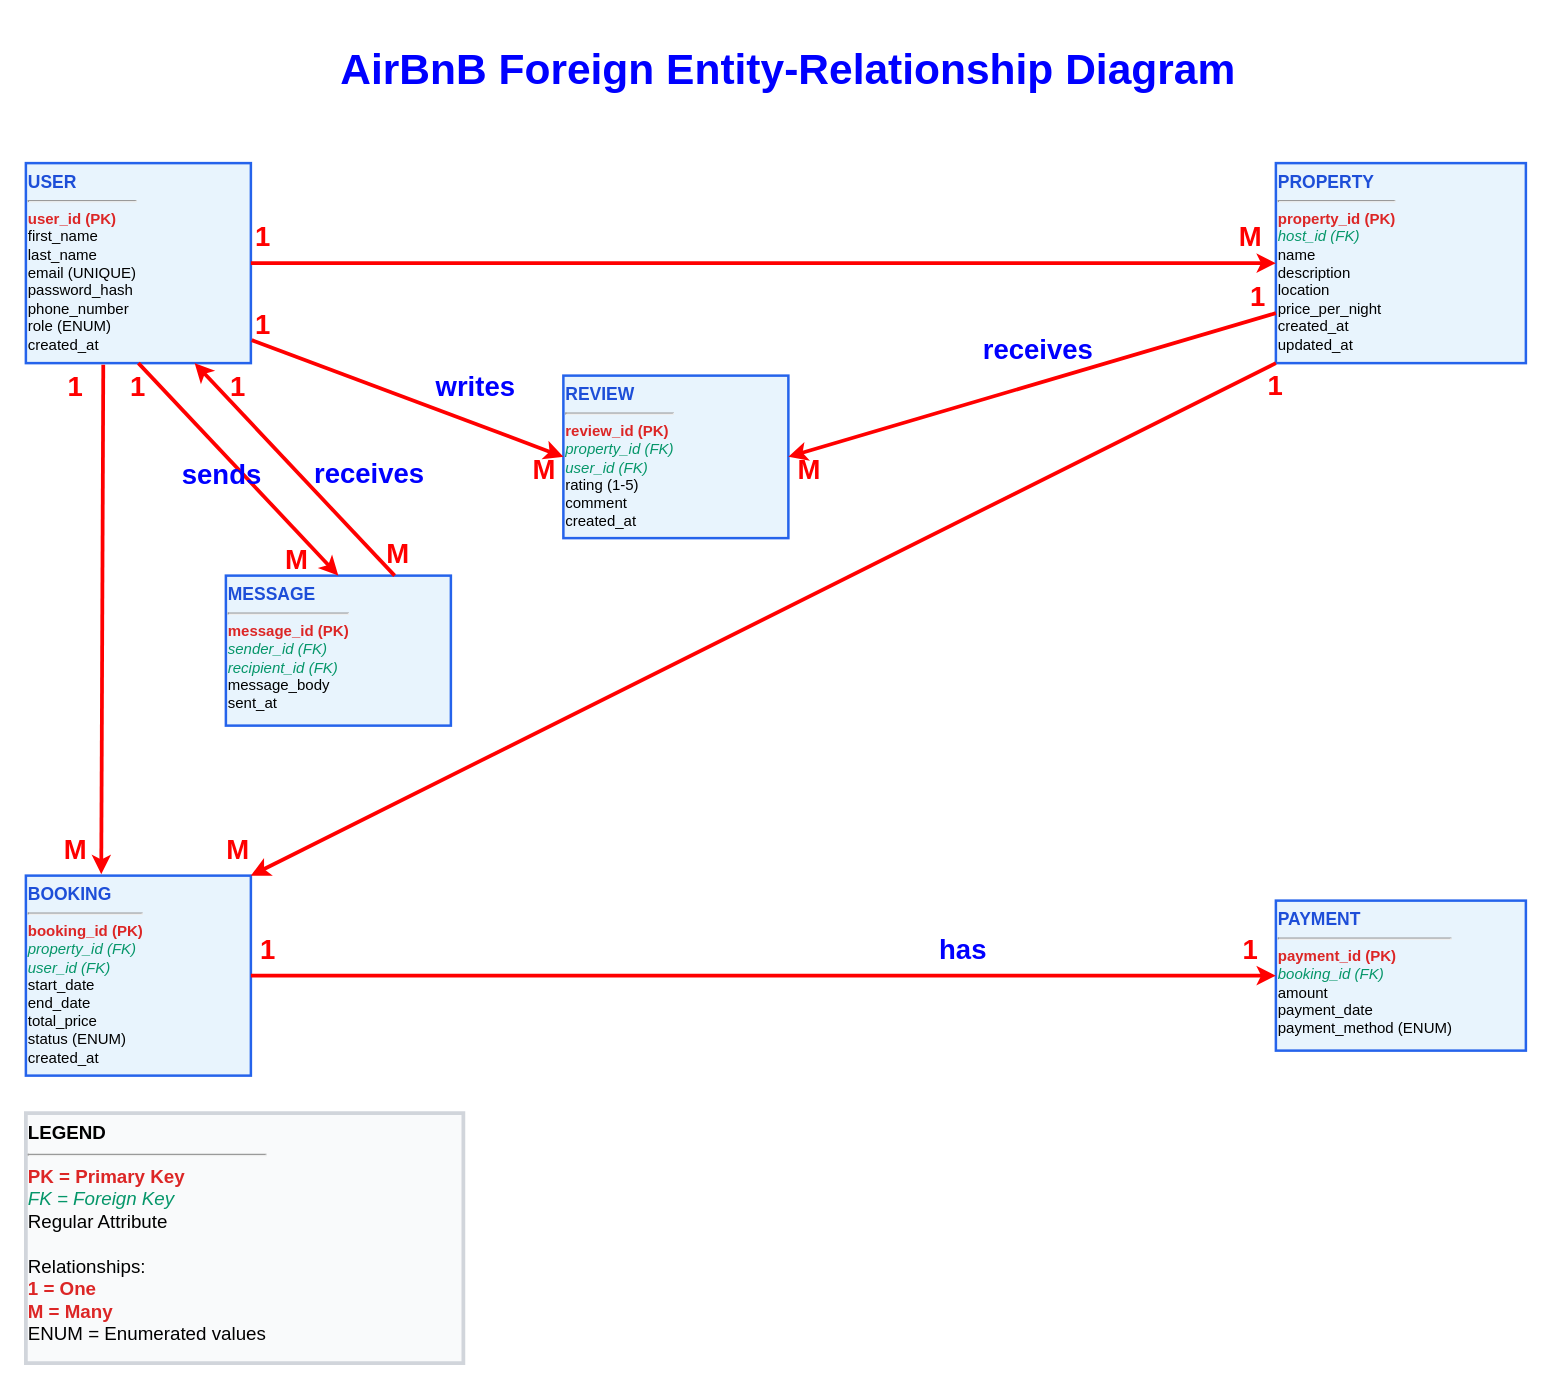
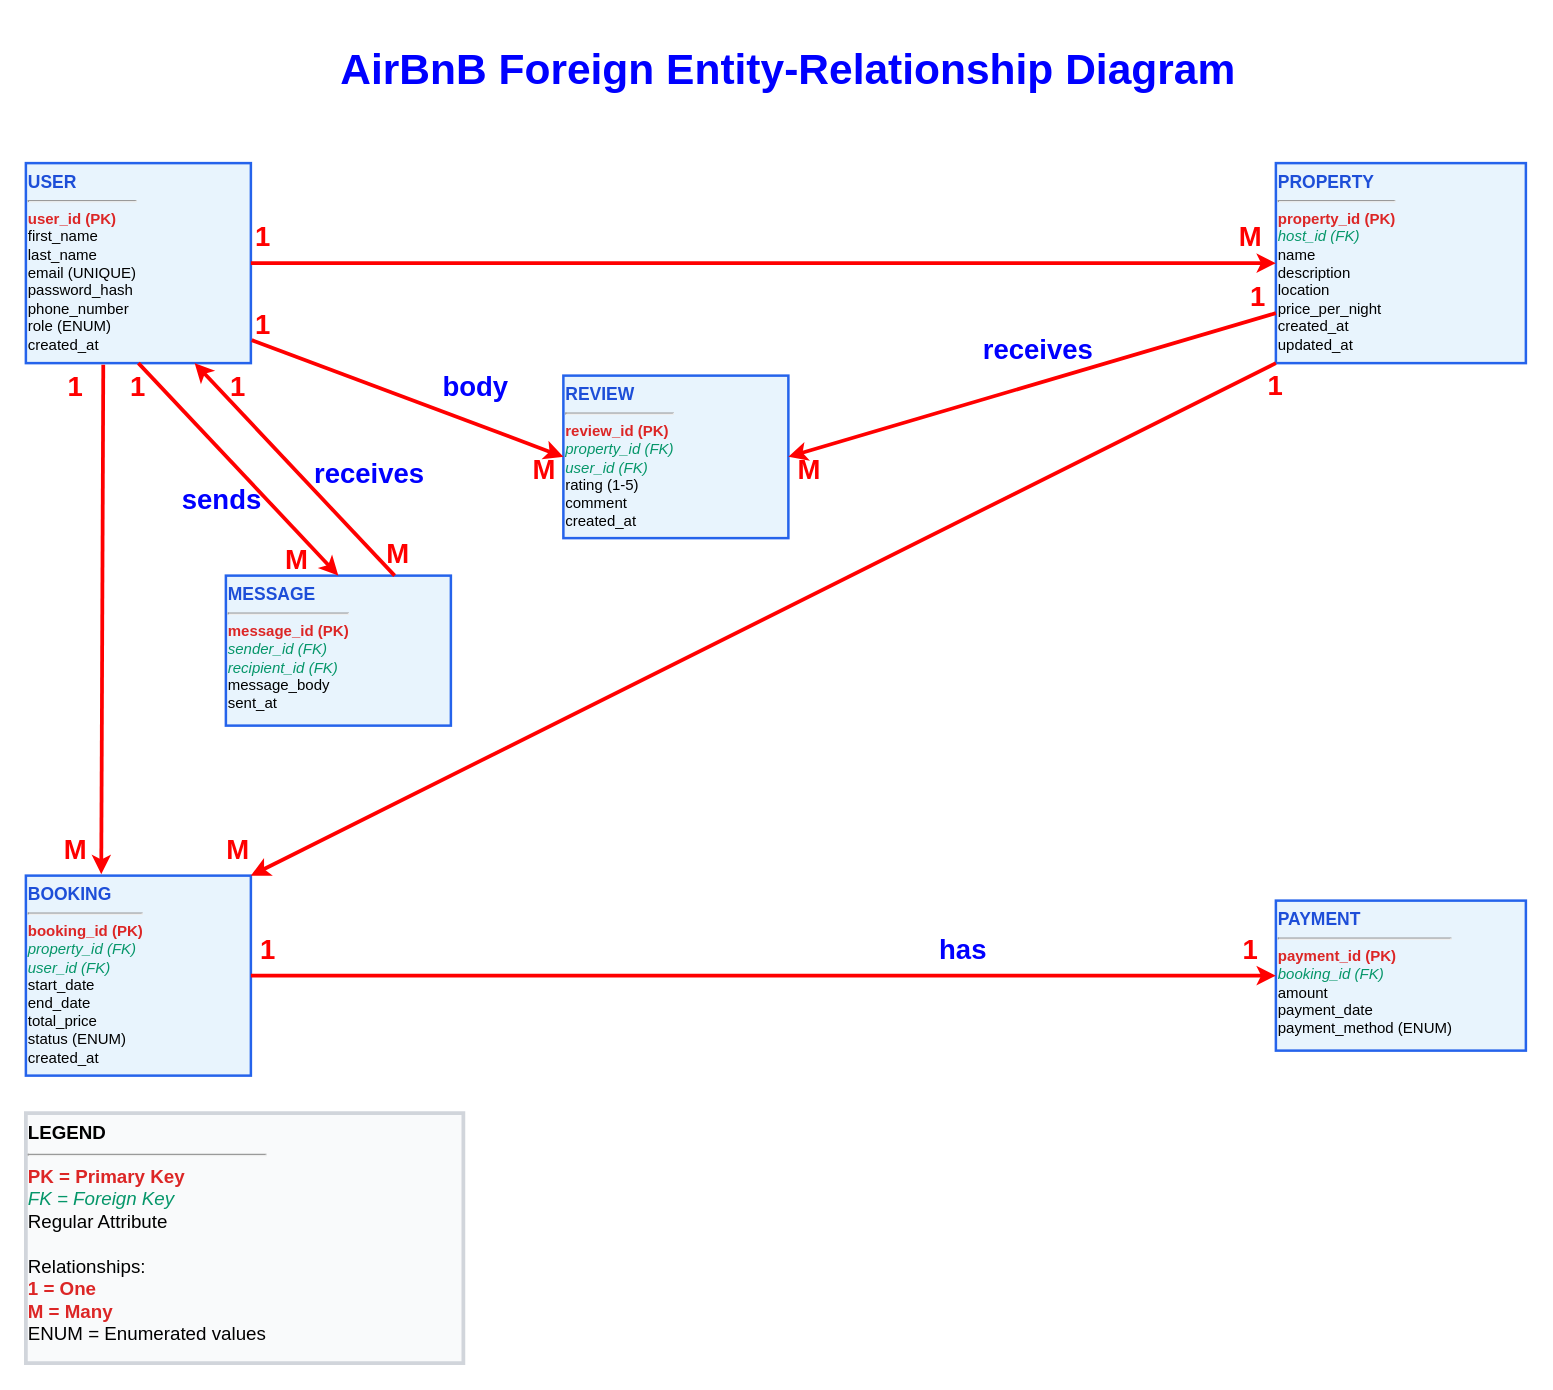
node "writes": label "writes" -> "body"
node "sends": moved (222, 476) -> (222, 501)
